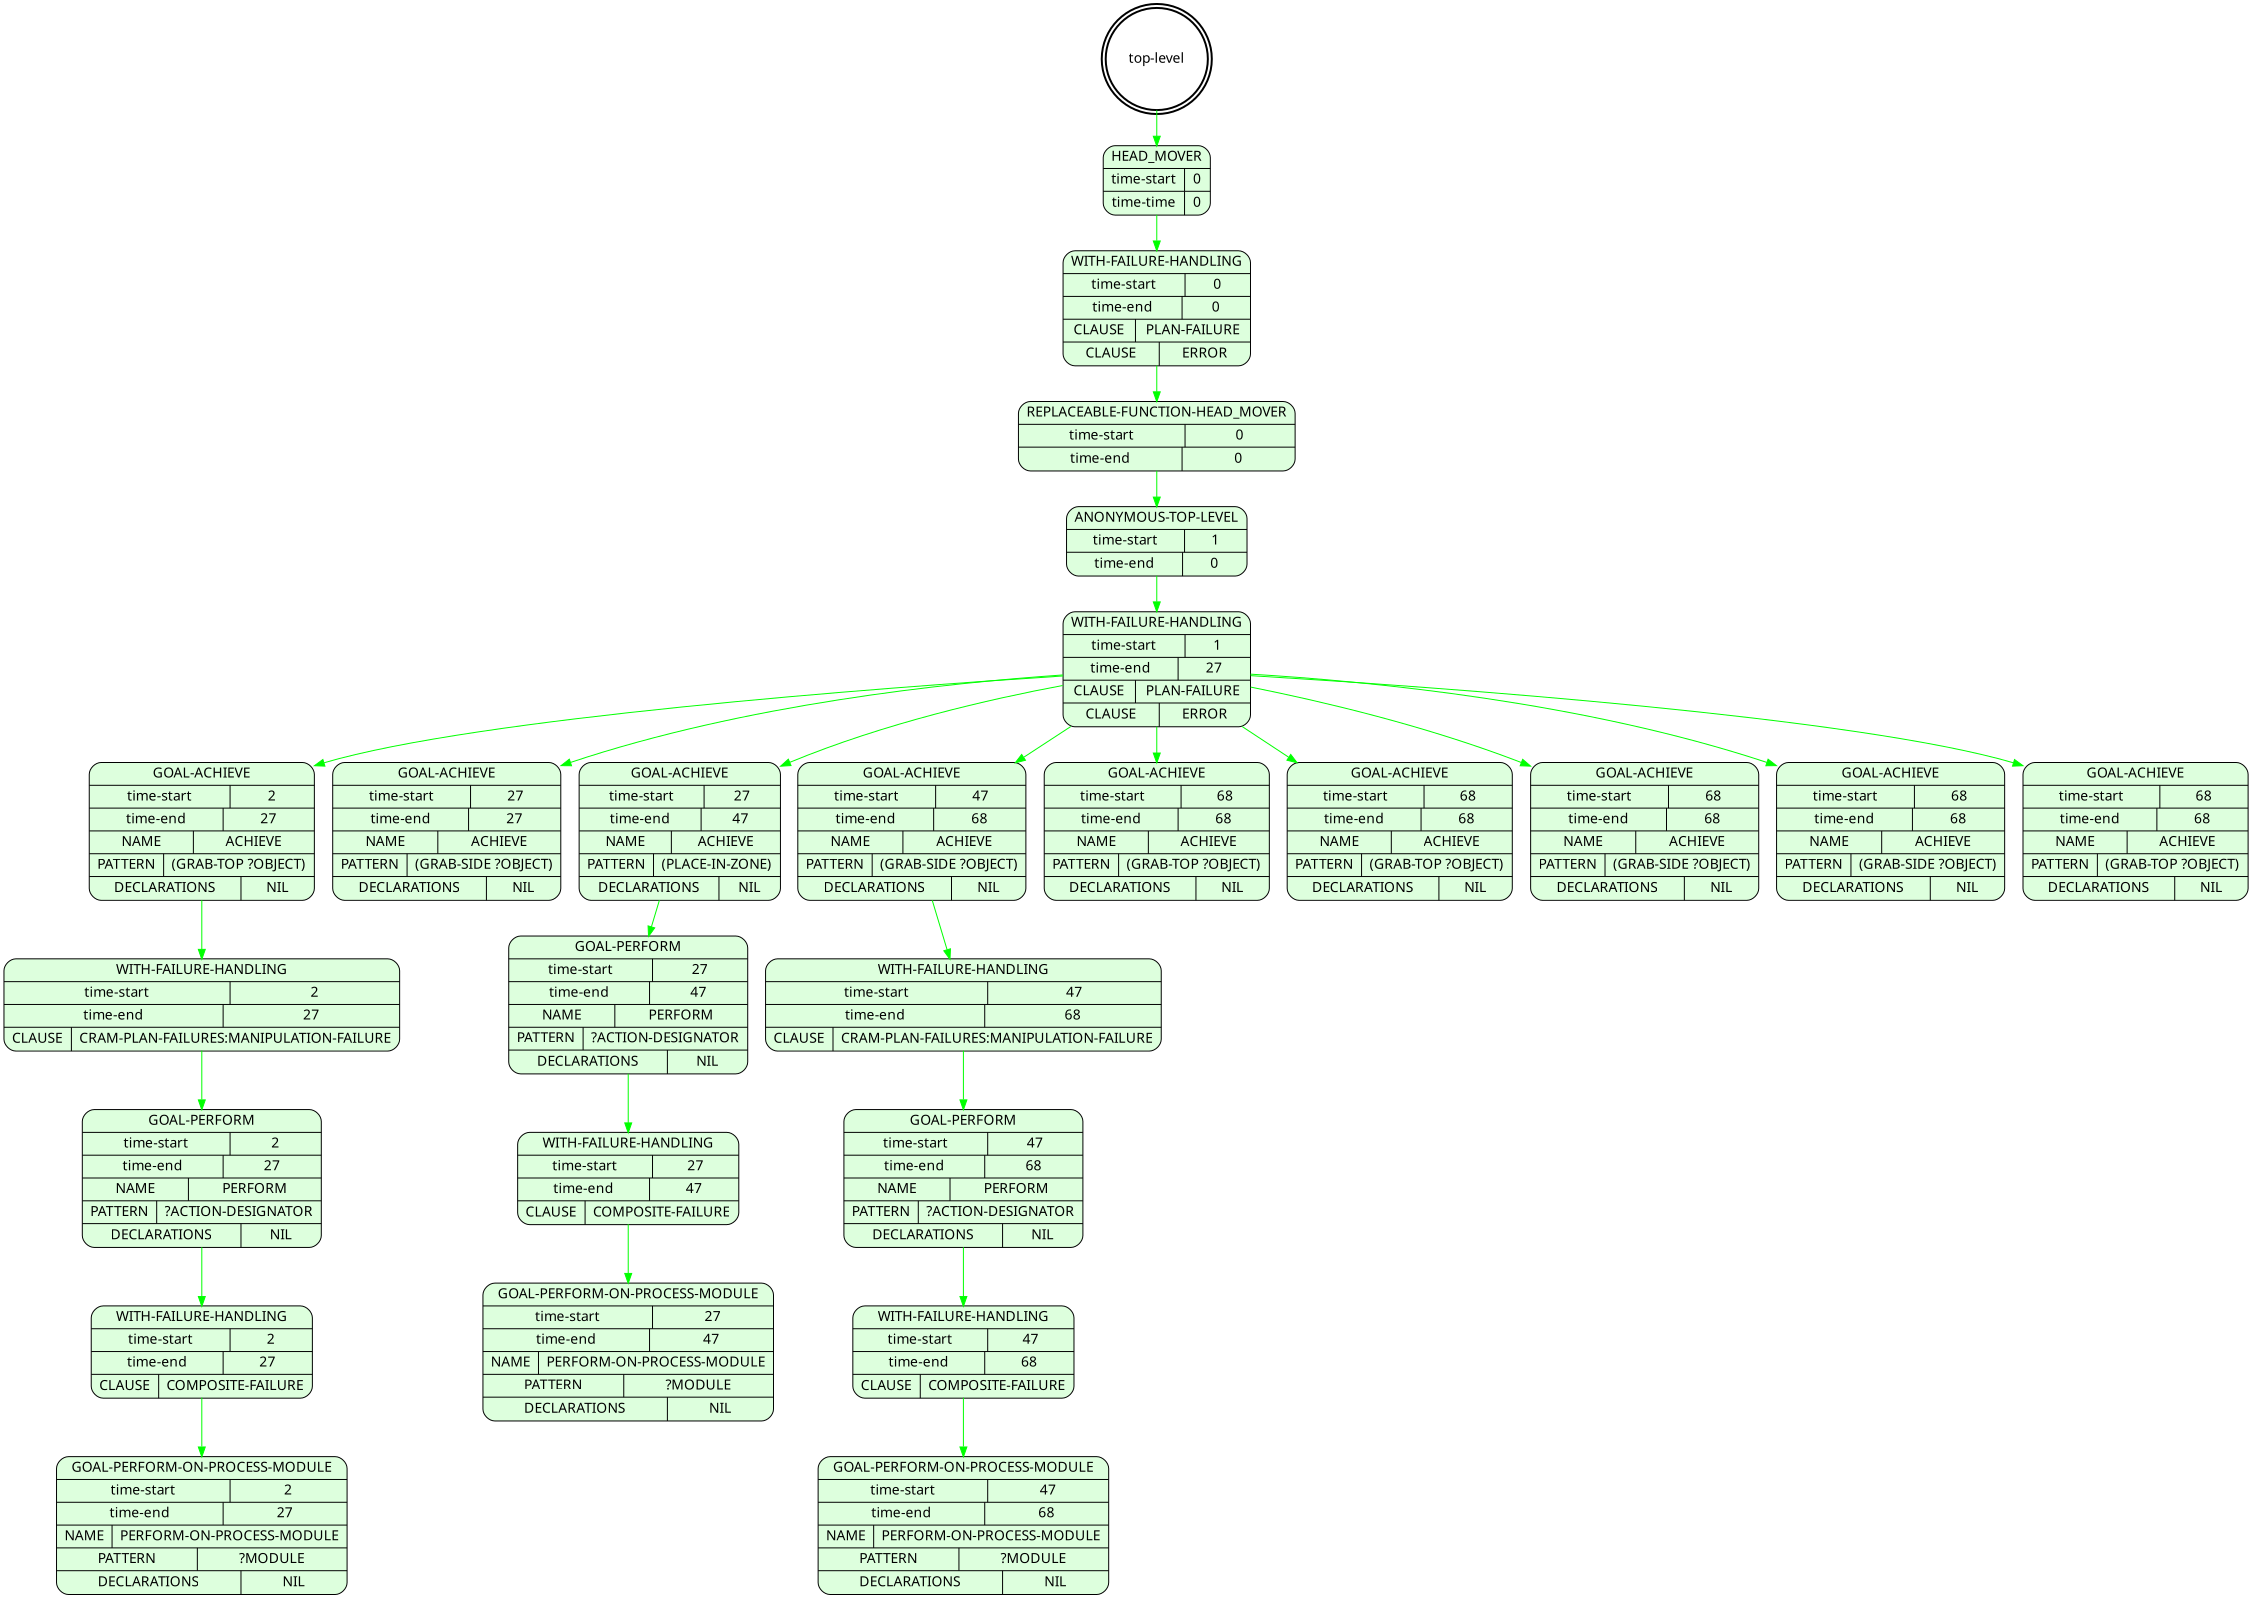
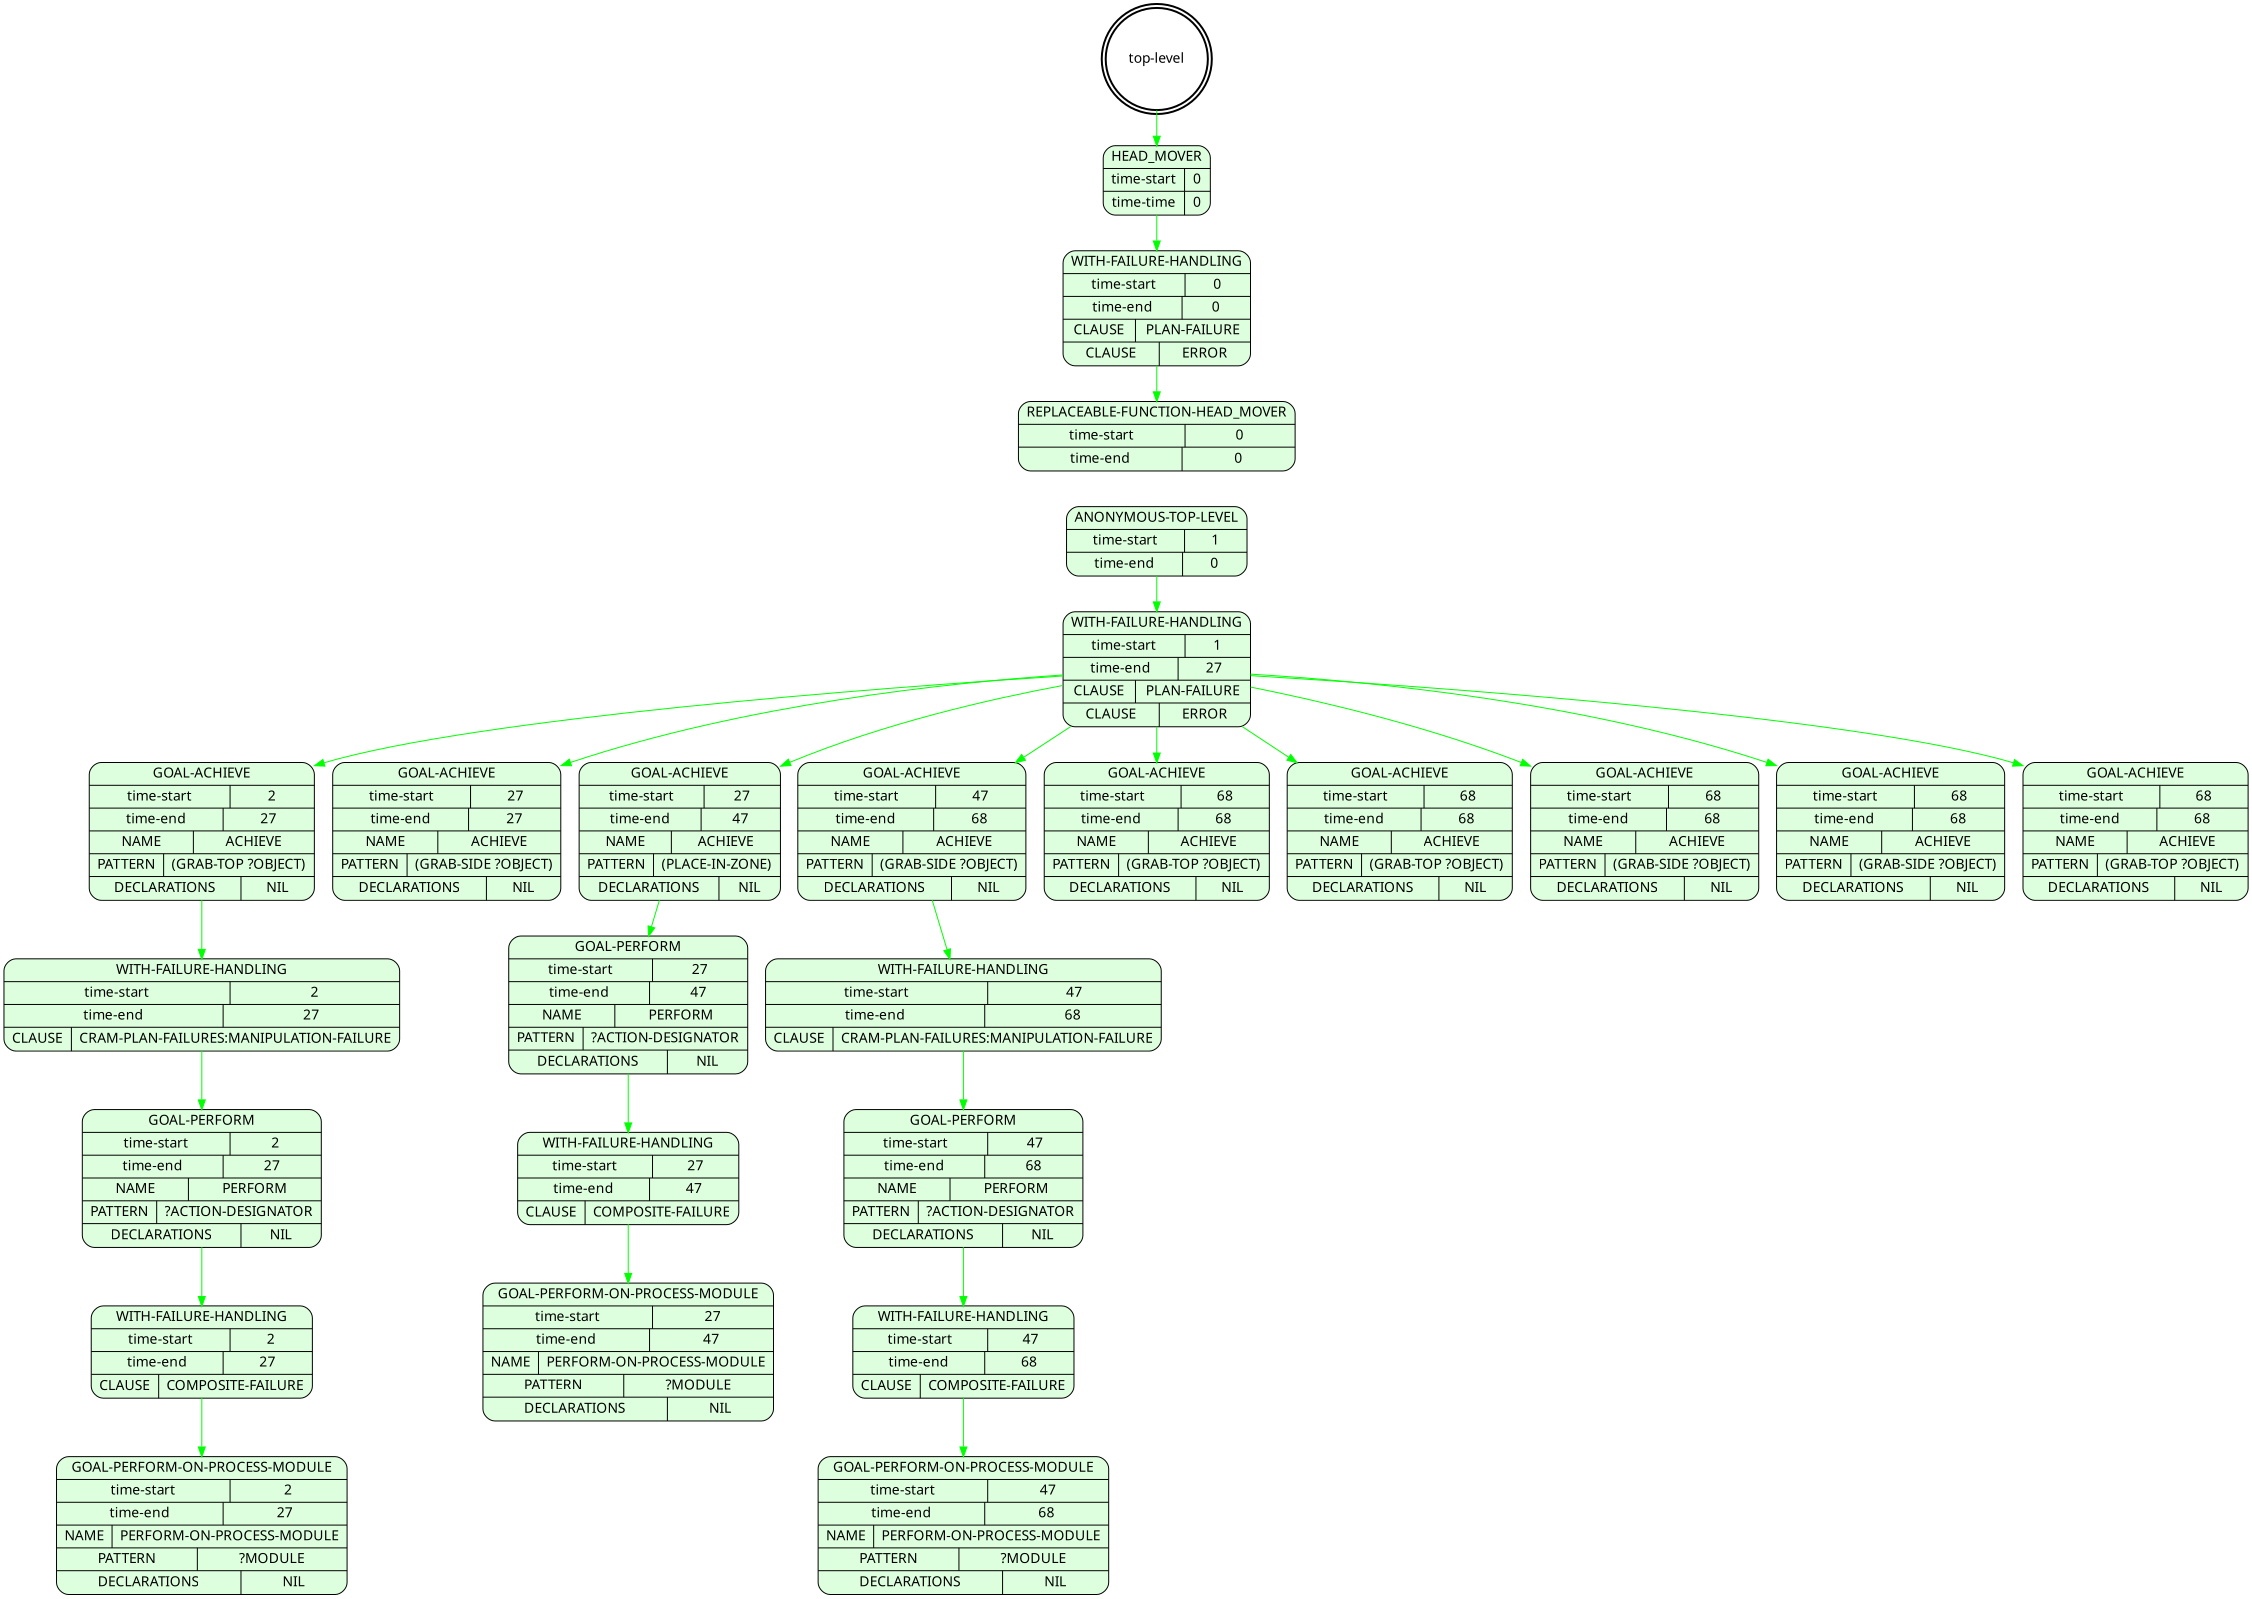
edge "REPLACEABLE-FUNCTION-HEAD_MOVER" -> "ANONYMOUS-TOP-LEVEL": removed
